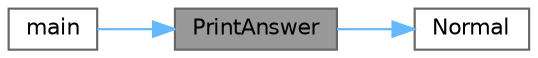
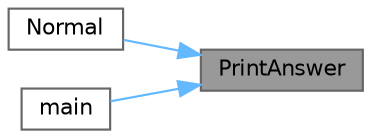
edge "PrintAnswer" -> "Normal": reversed
